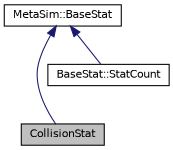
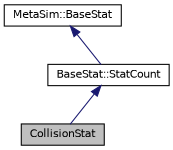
edge "CollisionStat" -> "MetaSim::BaseStat": now "CollisionStat" -> "BaseStat::StatCount"
